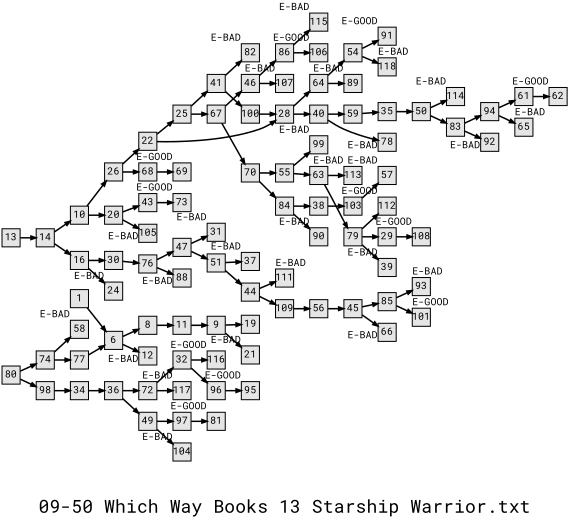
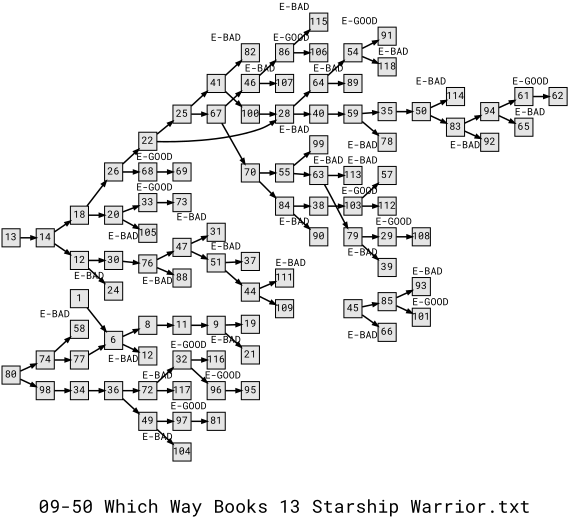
edge "40" -> "78 E-BAD": now "59" -> "78 E-BAD"
node "43": label "43" -> "33"
node "10": label "10" -> "18"
edge "79" -> "112 E-GOOD": now "103" -> "112 E-GOOD"
node "16": label "16" -> "12"
node "56": removed
